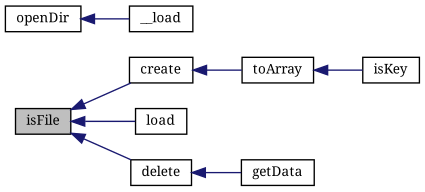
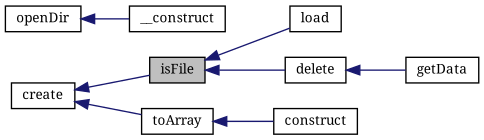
node "__load": label "__load" -> "__construct"
node "isKey": label "isKey" -> "construct"
edge "create" -> "isFile": reversed
